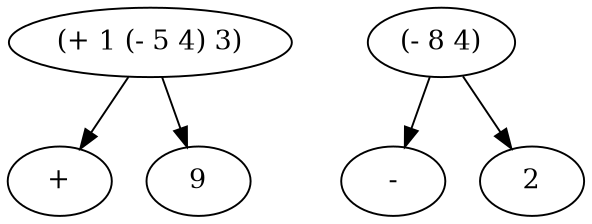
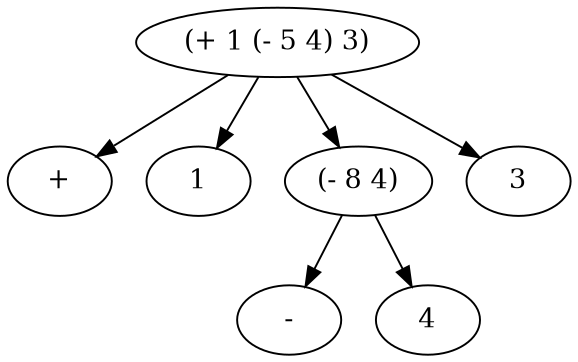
edge "(+ 1 (- 5 4) 3)" -> "(- 8 4)": added
node "9": label "9" -> "1"
node "3": added
node "2": label "2" -> "4"
